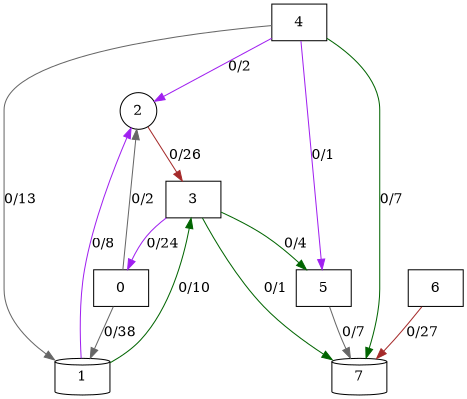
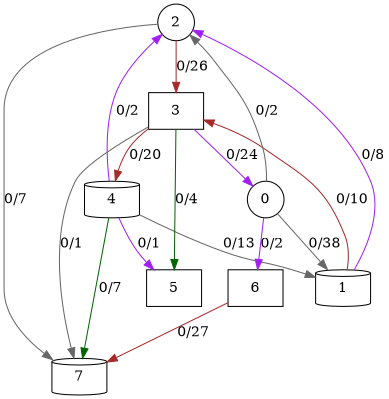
node "4": shape box -> cylinder
edge "3" -> "4": added, label "0/20"
edge "0" -> "6": added, label "0/2"
node "0": shape box -> circle
edge "3" -> "7": color darkgreen -> gray40
edge "1" -> "3": color darkgreen -> brown
edge "5" -> "7": now "2" -> "7"
